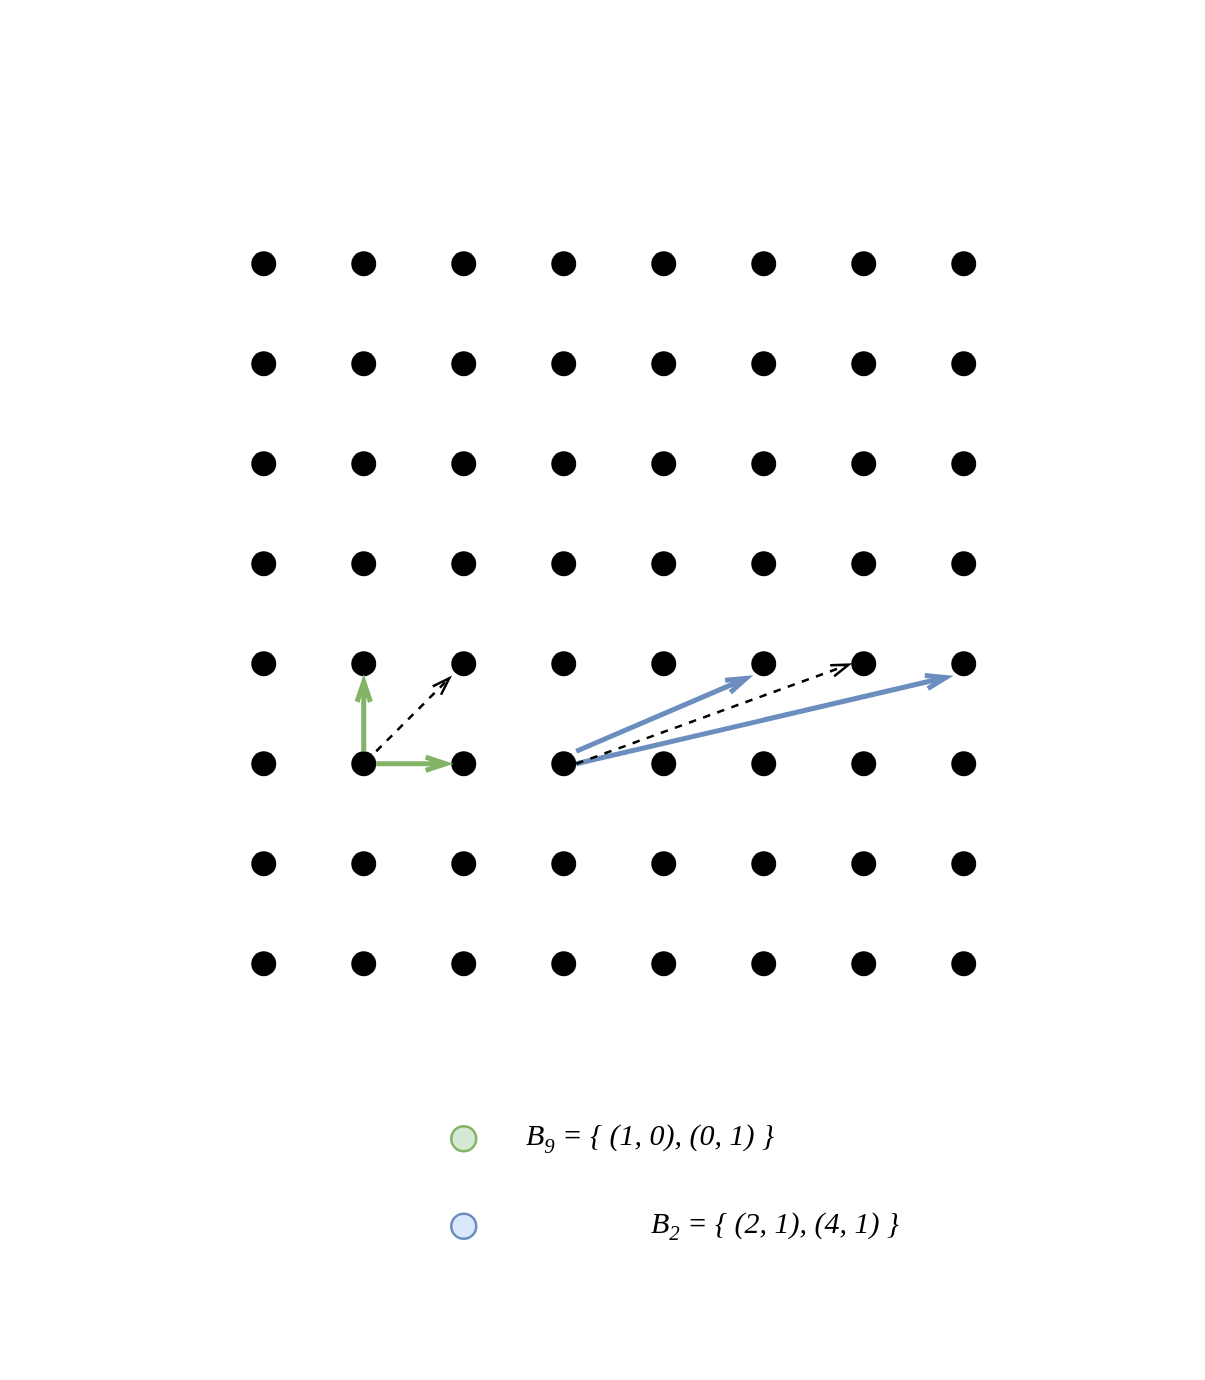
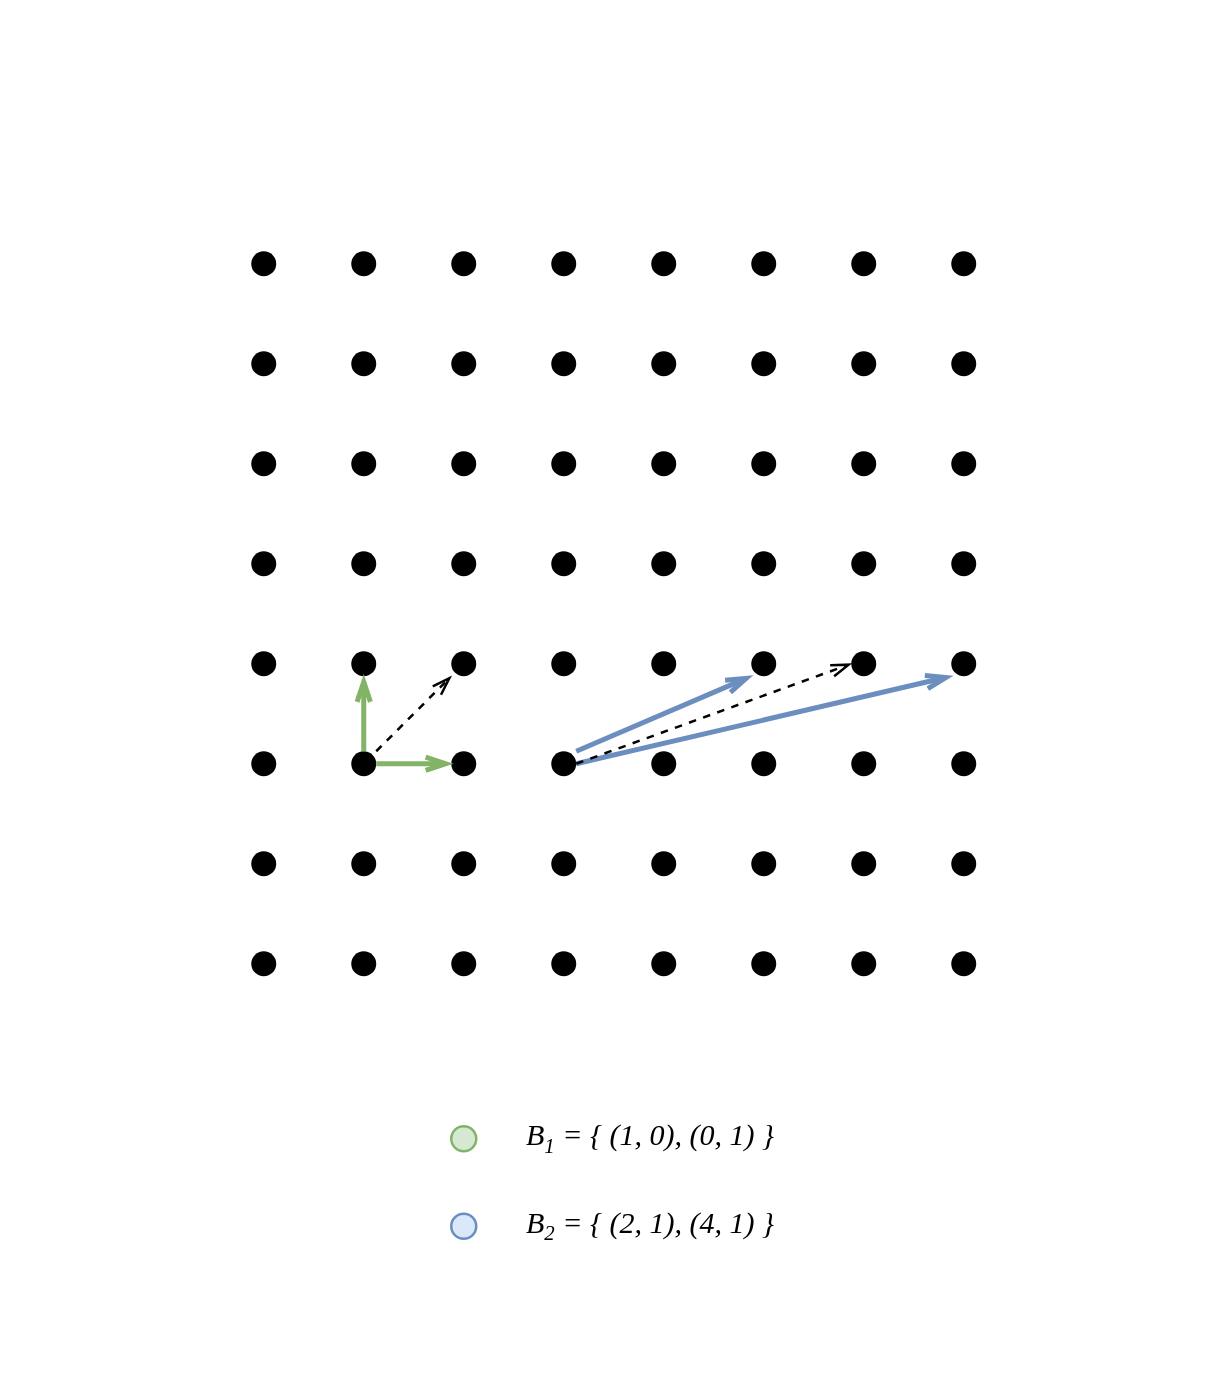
node "B9 = { (1, 0), (0, 1) }": label "B9 = { (1, 0), (0, 1) }" -> "B1 = { (1, 0), (0, 1) }"
node "B2 = { (2, 1), (4, 1) }": moved (776, 1226) -> (651, 1226)
